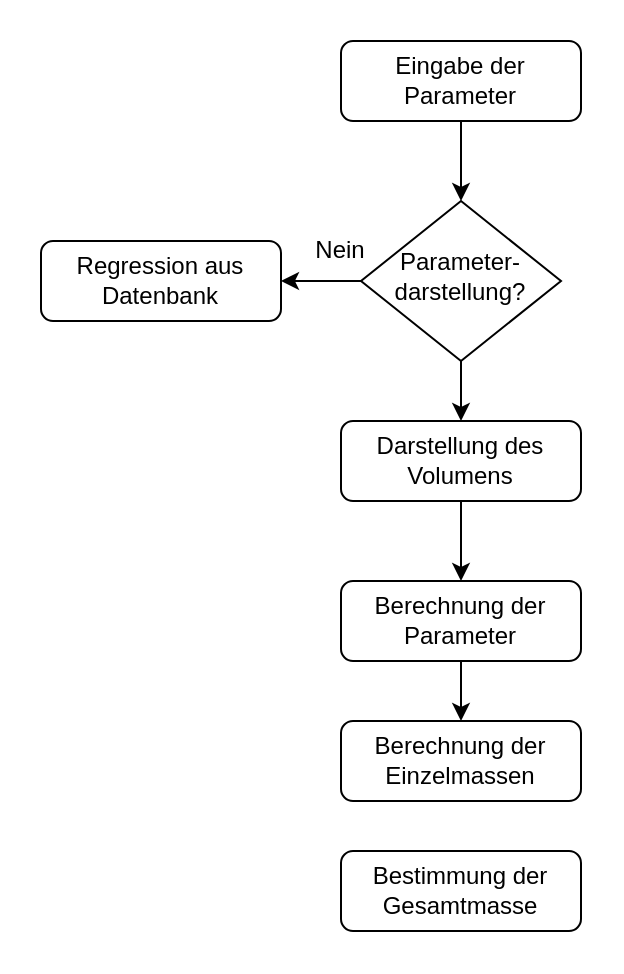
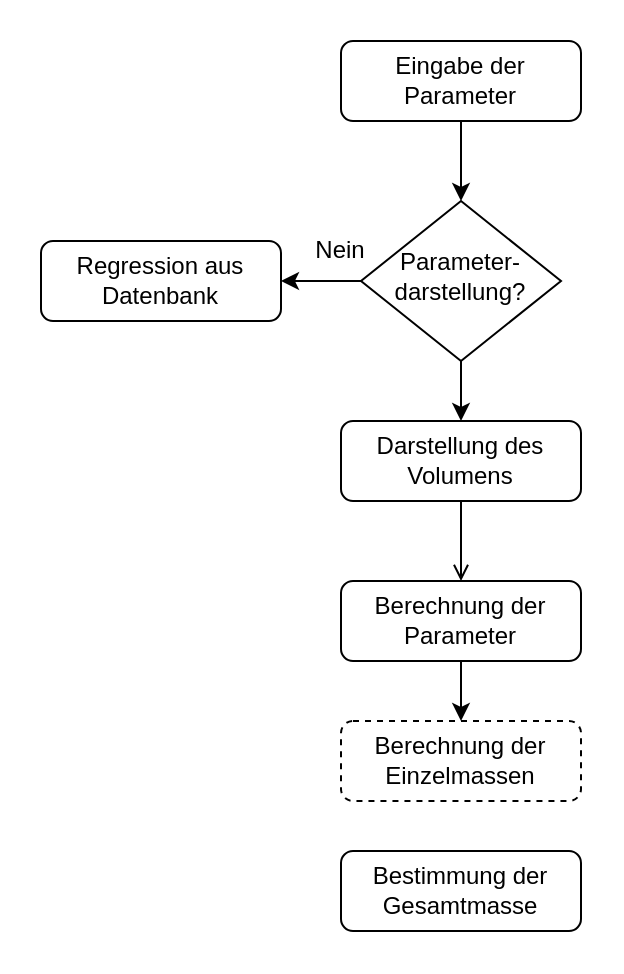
edge "Darstellung des Volumens" -> "Berechnung der Parameter": arrowhead classic -> open
node "Berechnung der Einzelmassen": style solid -> dashed
